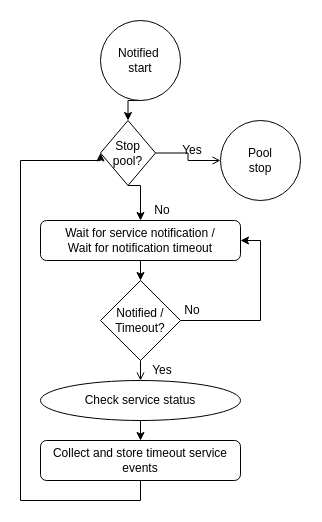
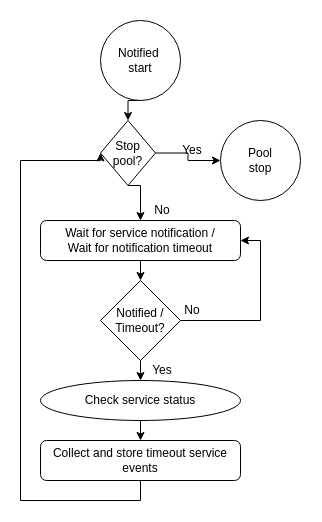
edge "Stop pool?" -> "Pool stop": arrowhead open -> classic
edge "Notified / Timeout?" -> "Check service status": arrowhead open -> classic
